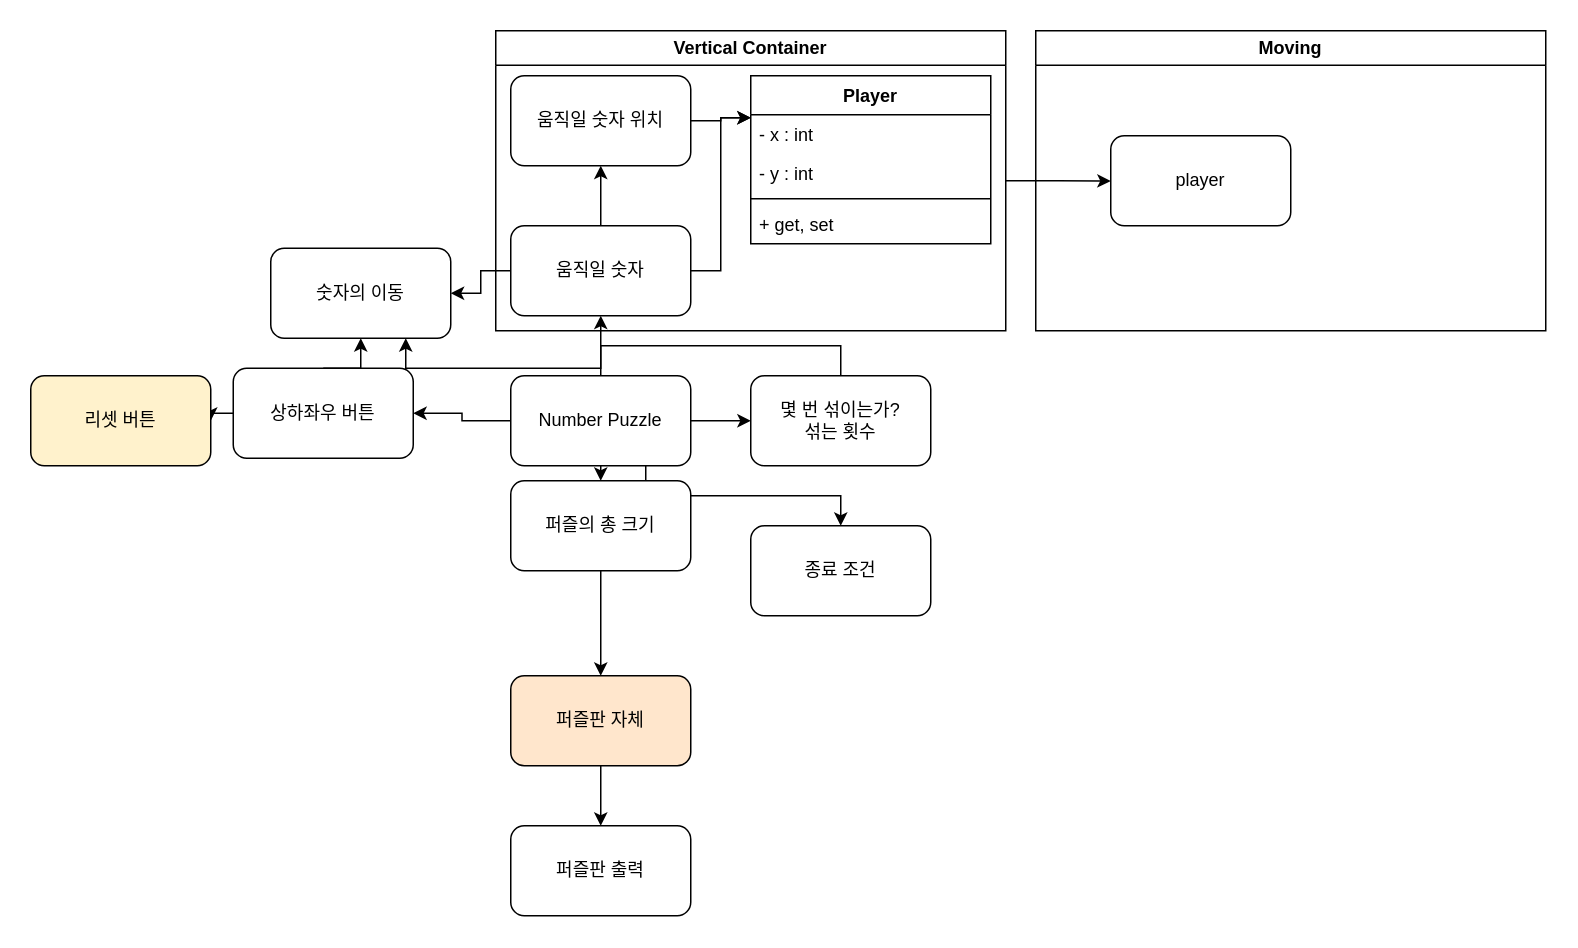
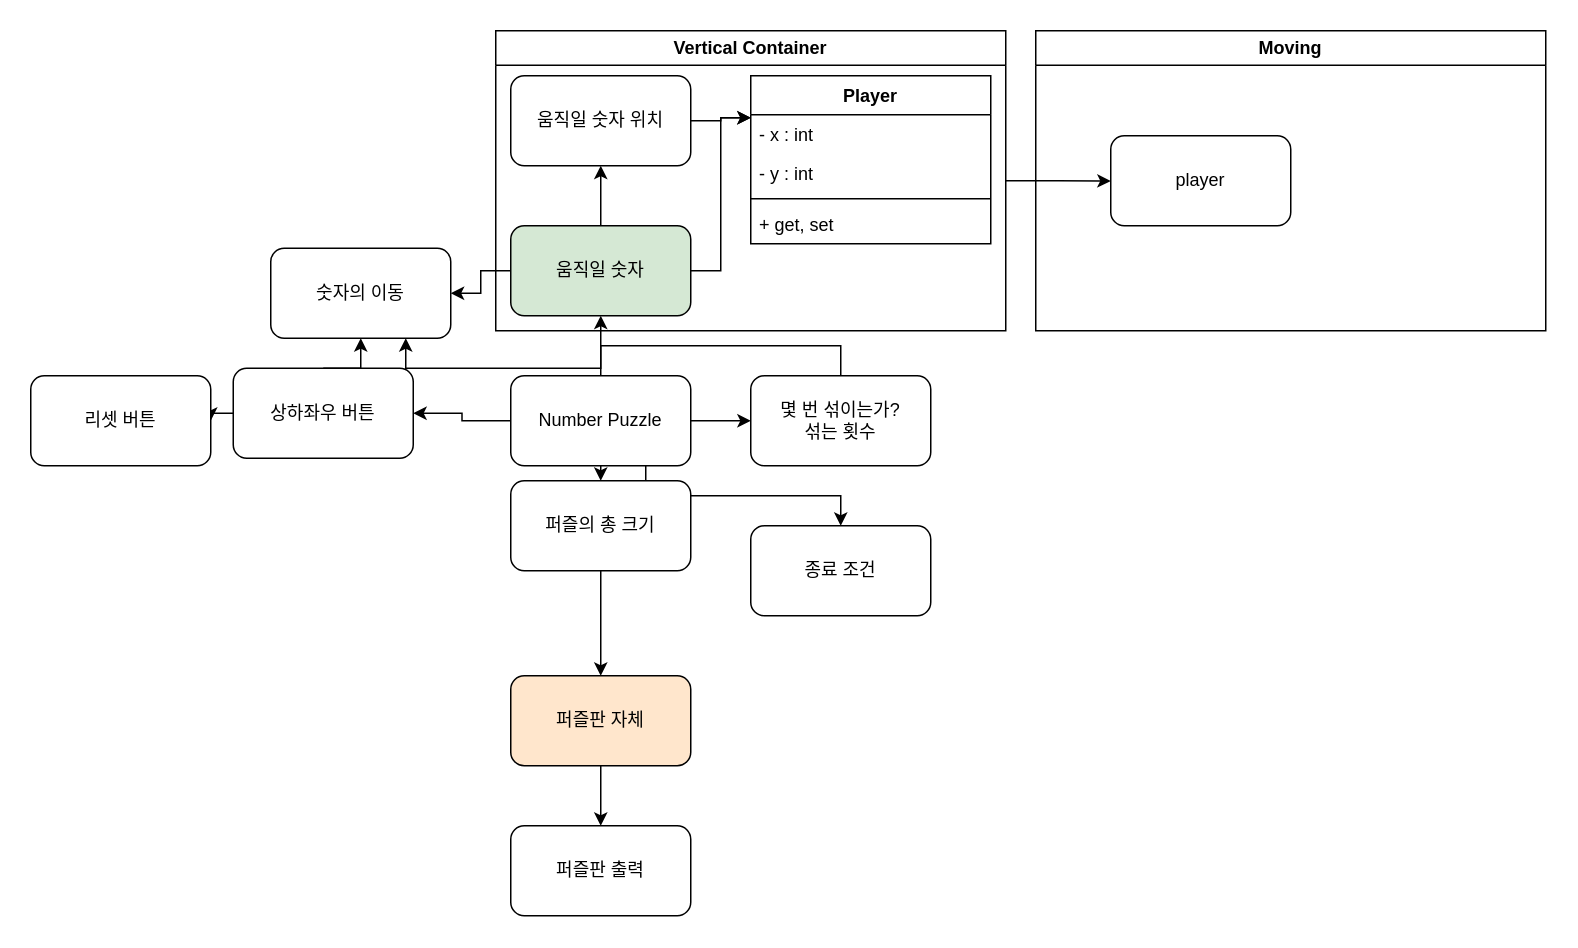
node "움직일 숫자": fillcolor #ffffff -> #d5e8d4
node "리셋 버튼": fillcolor #fff2cc -> #ffffff
